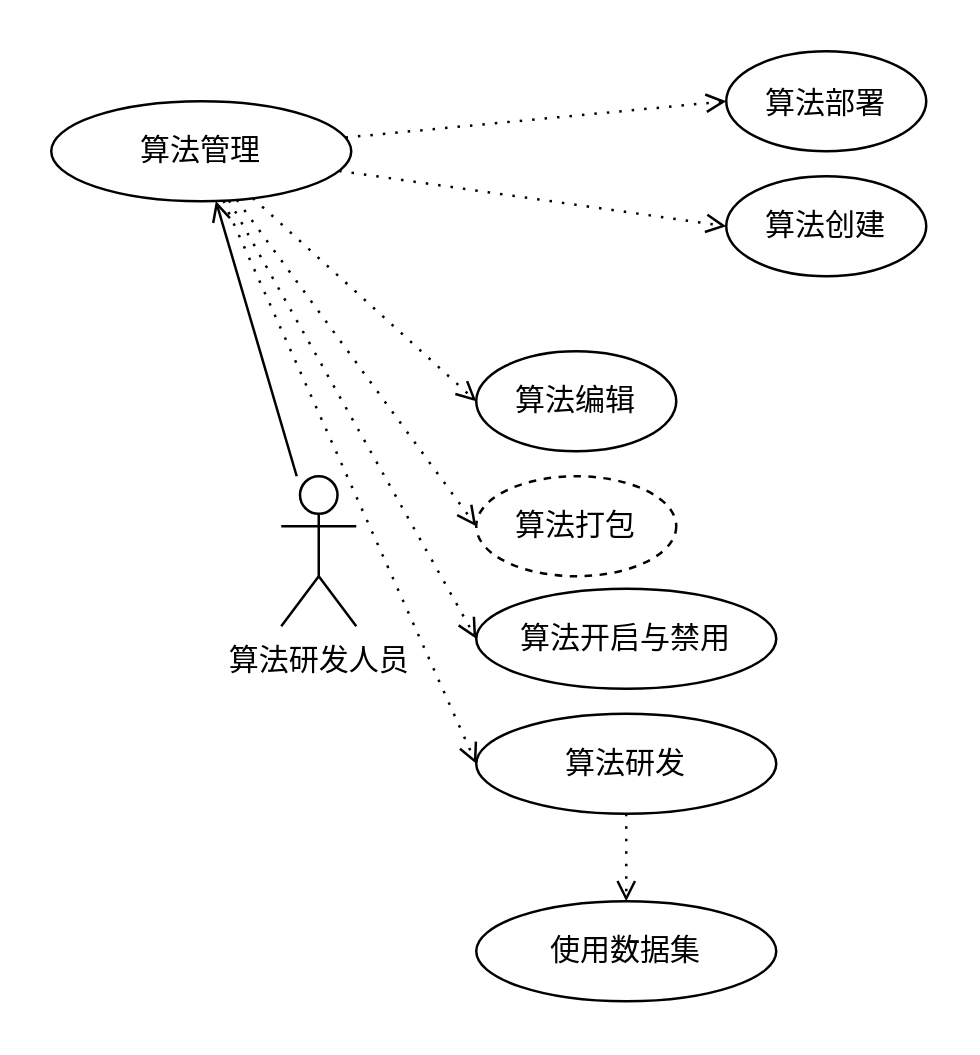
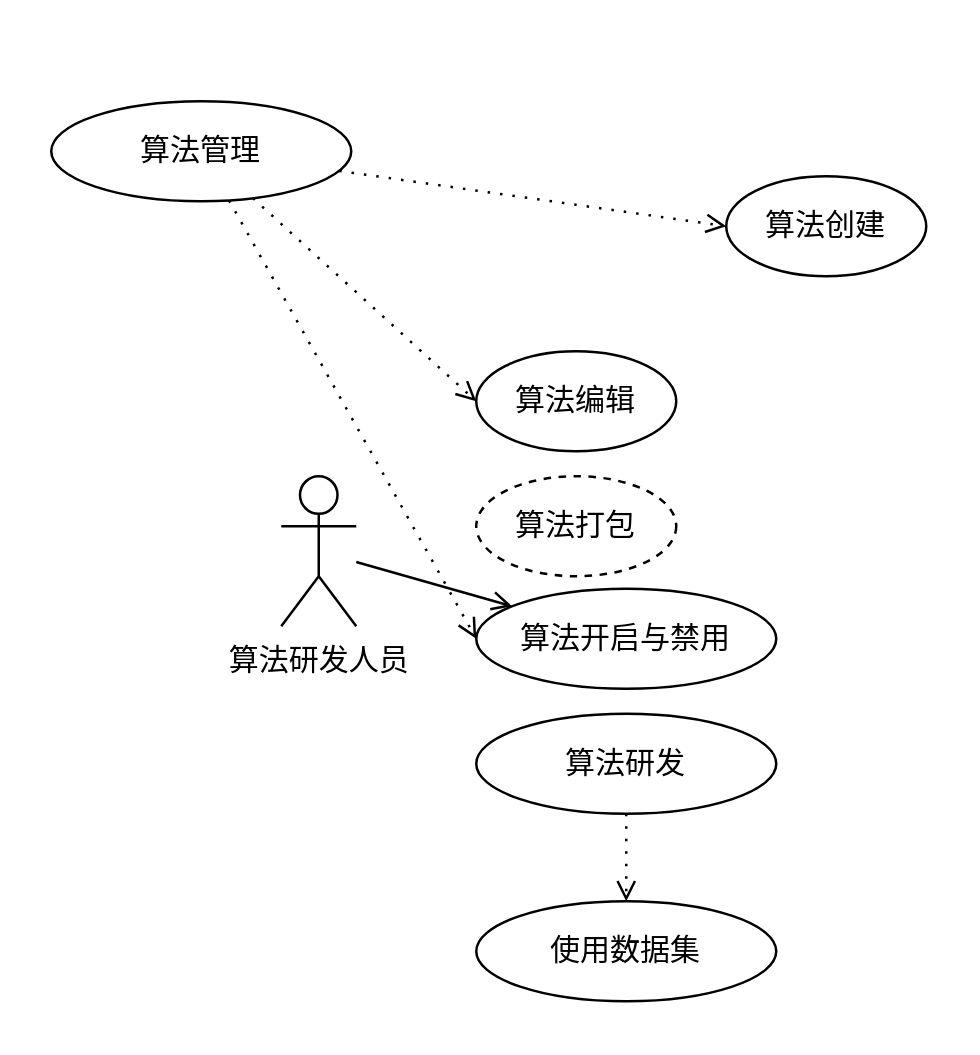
node "算法部署": removed
edge "算法管理" -> "算法部署": removed
edge "算法研发人员" -> "算法管理": now "算法研发人员" -> "算法开启与禁用"
edge "算法管理" -> "算法打包": removed
edge "算法管理" -> "算法研发": removed
